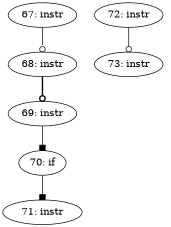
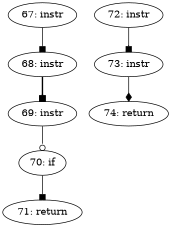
edge "67: instr" -> "68: instr": arrowhead odot -> box
edge "72: instr" -> "73: instr": arrowhead odot -> box
edge "68: instr" -> "69: instr": arrowhead odot -> box
node "74: return": added
edge "69: instr" -> "70: if": arrowhead box -> odot
node "71: instr": label "71: instr" -> "71: return"
